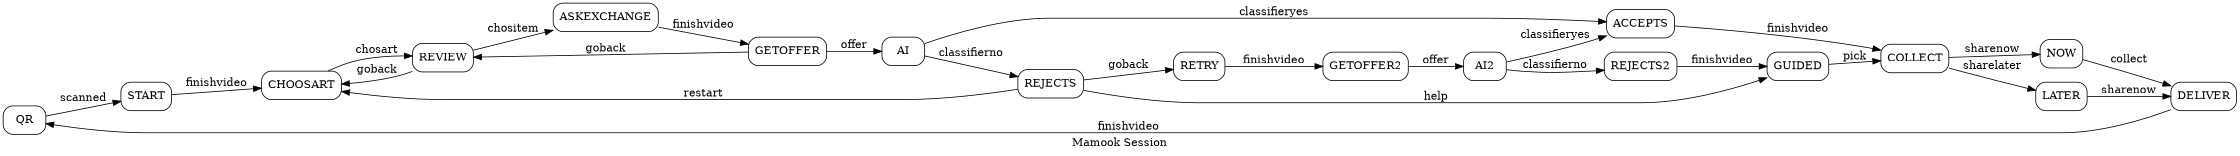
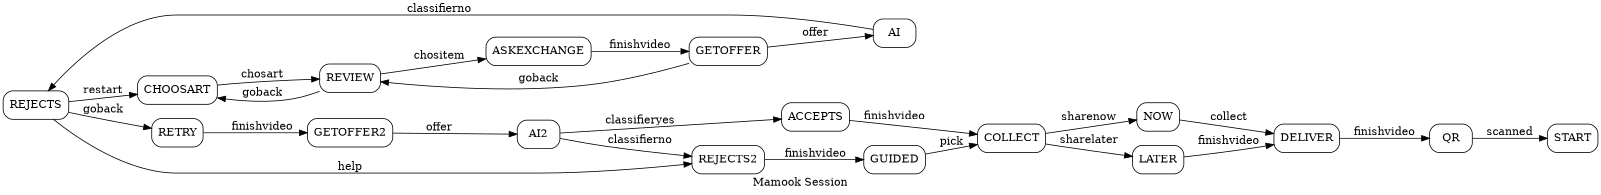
edge "AI" -> "ACCEPTS": removed, label "classifieryes"
edge "LATER" -> "DELIVER": label "sharenow" -> "finishvideo"
edge "START" -> "CHOOSART": removed, label "finishvideo"
edge "REJECTS" -> "GUIDED": now "REJECTS" -> "REJECTS2"
